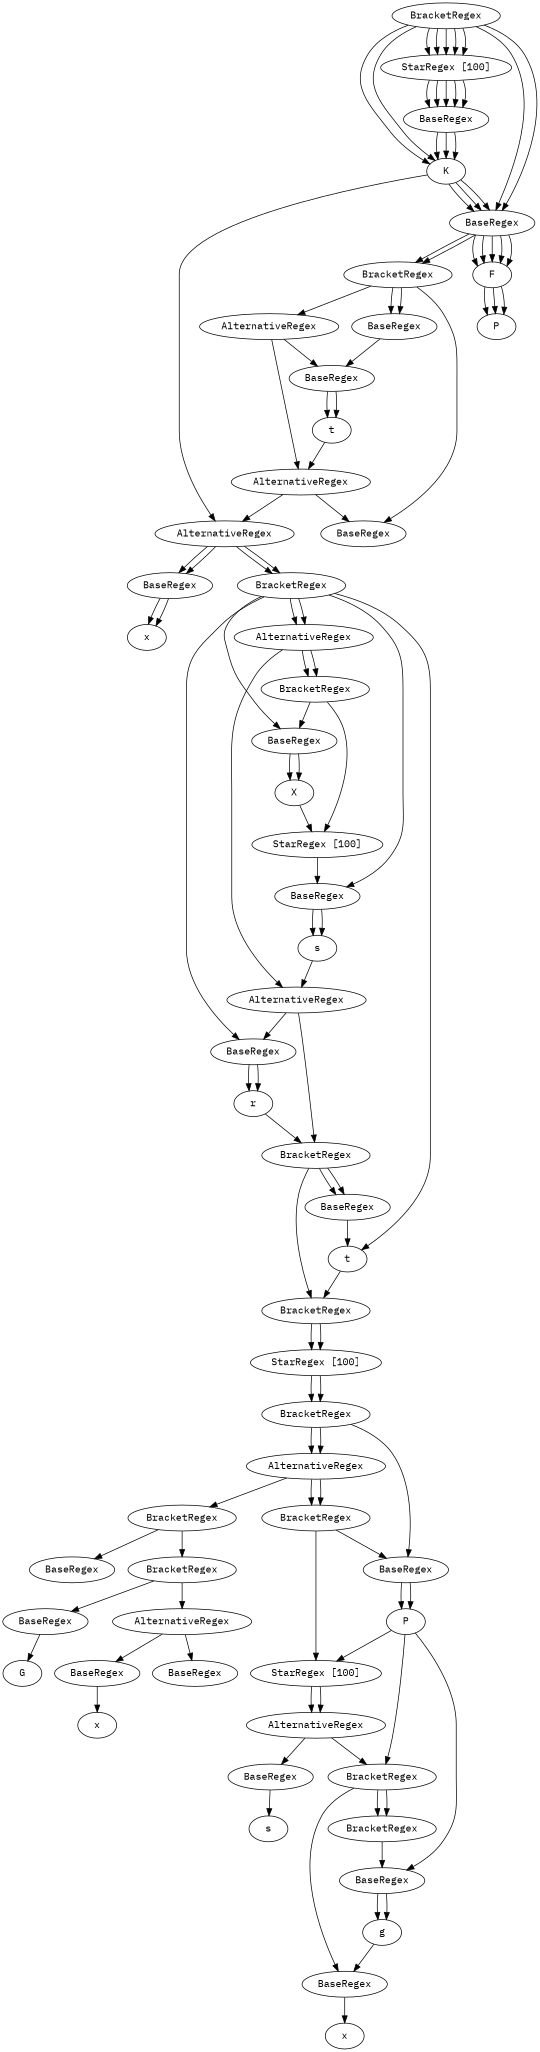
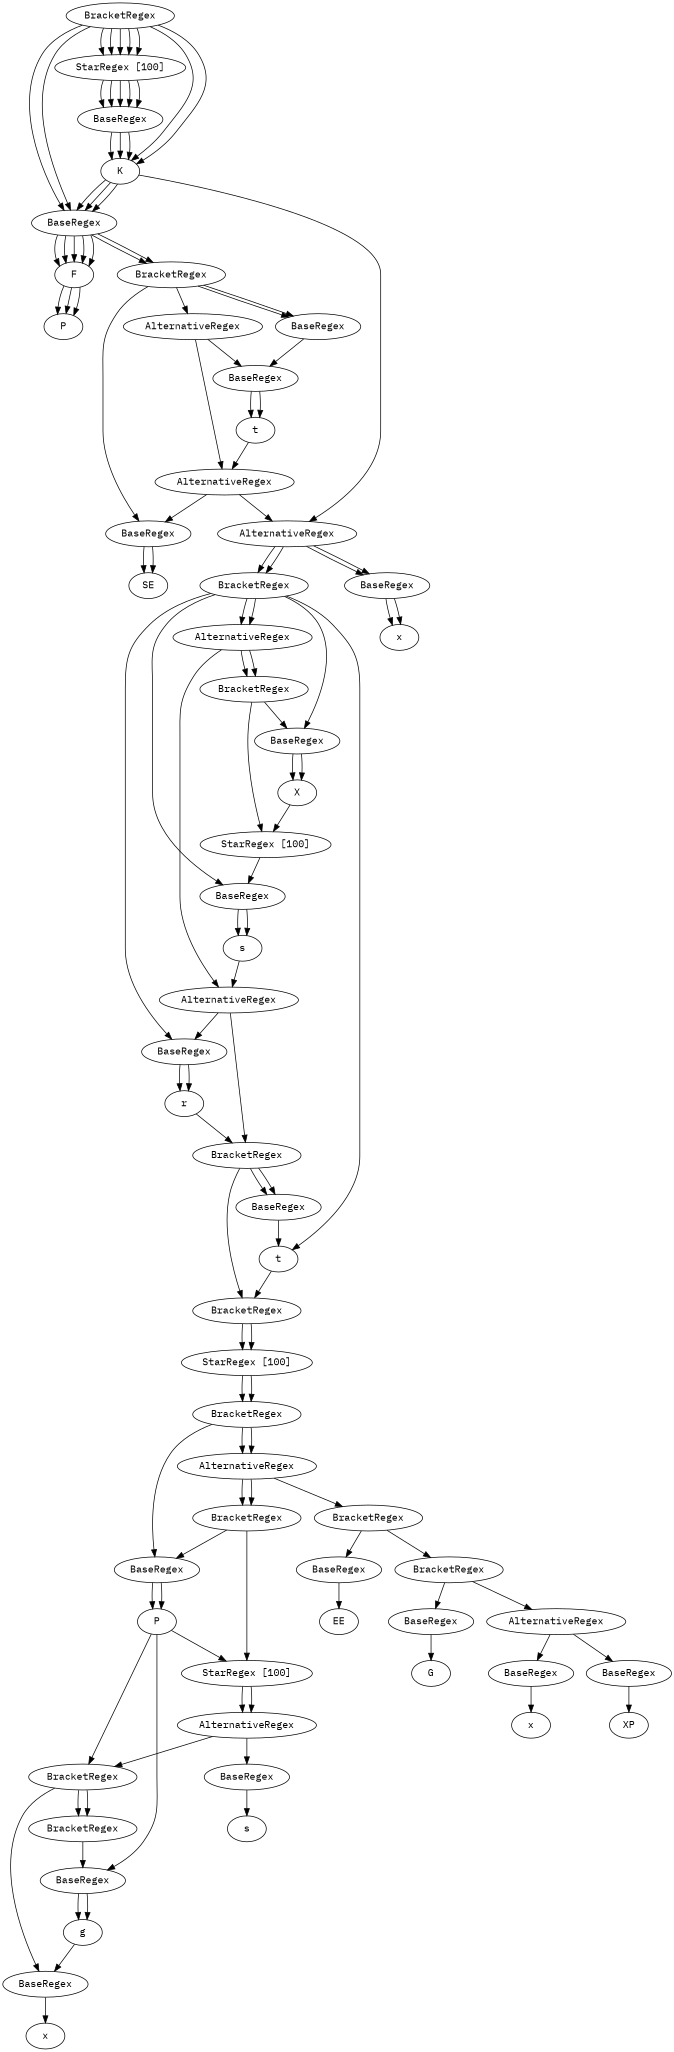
node "SE": added
node "EE": added
node "XP": added
